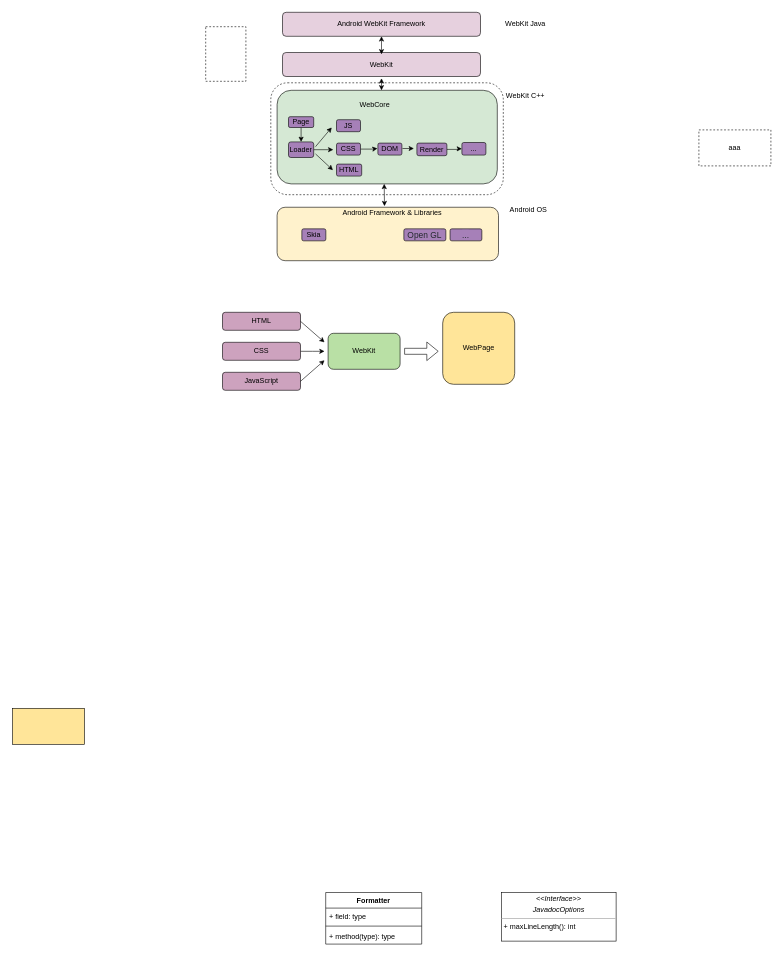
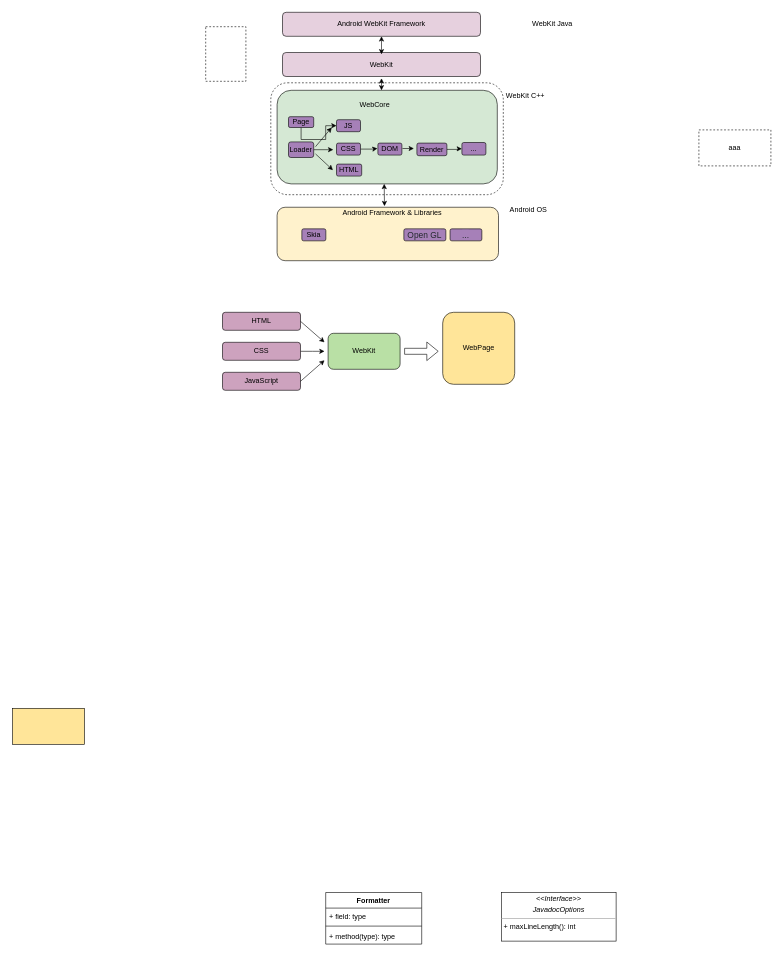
node "WebKit Java": moved (525, 24) -> (552, 24)
edge "Page" -> "Loader": now "Page" -> "JS"
